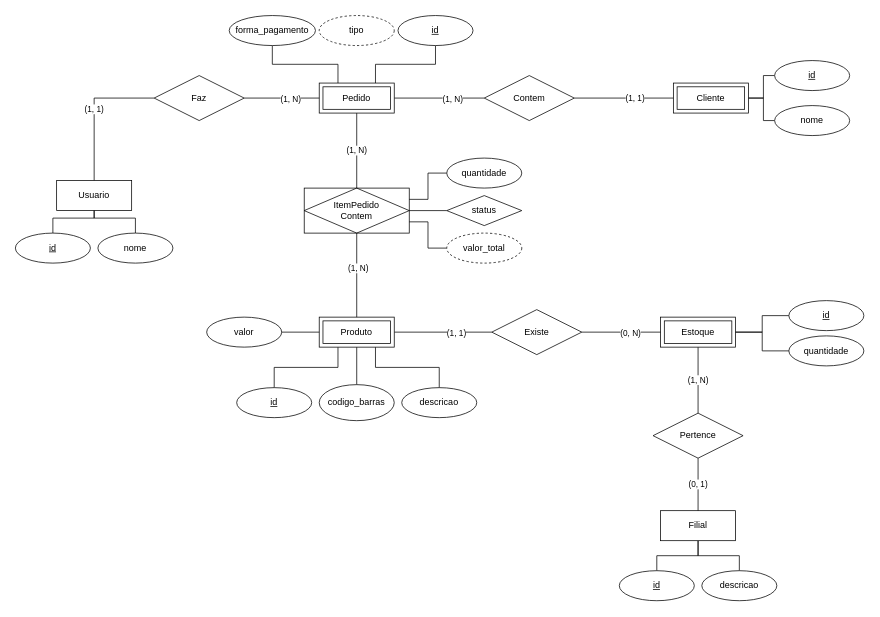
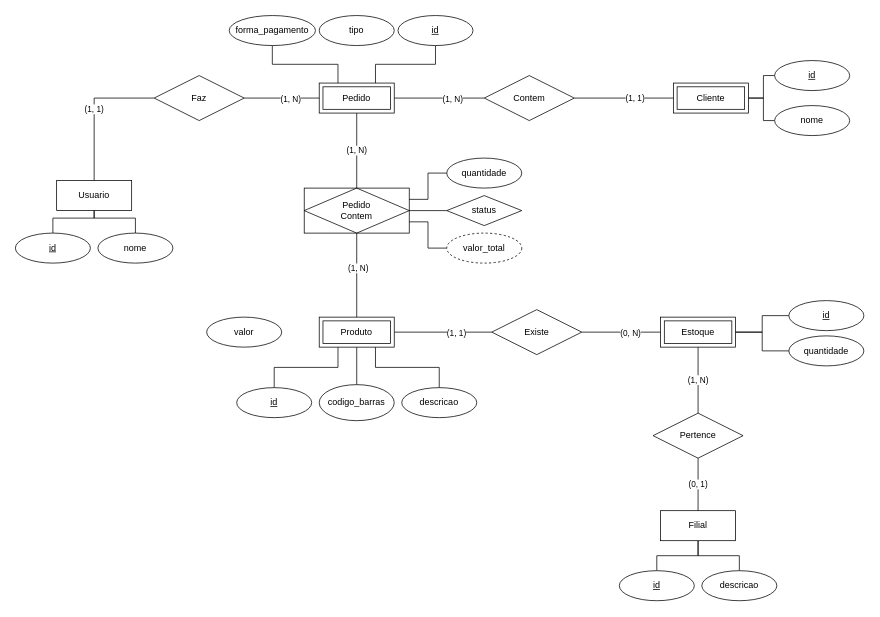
node "tipo": style dashed -> solid
node "ItemPedido Contem": label "ItemPedido Contem" -> "Pedido Contem"
edge "valor" -- "Produto": removed
